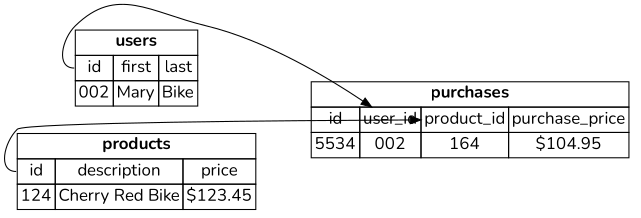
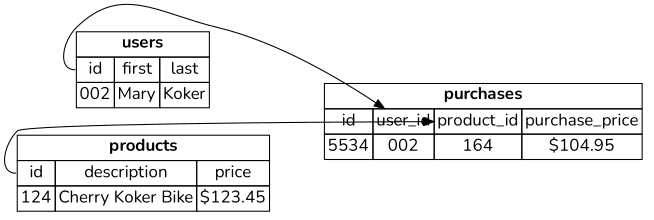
node "users": text "Bike" -> "Koker"
node "products": text "Cherry Red Bike" -> "Cherry Koker Bike"
